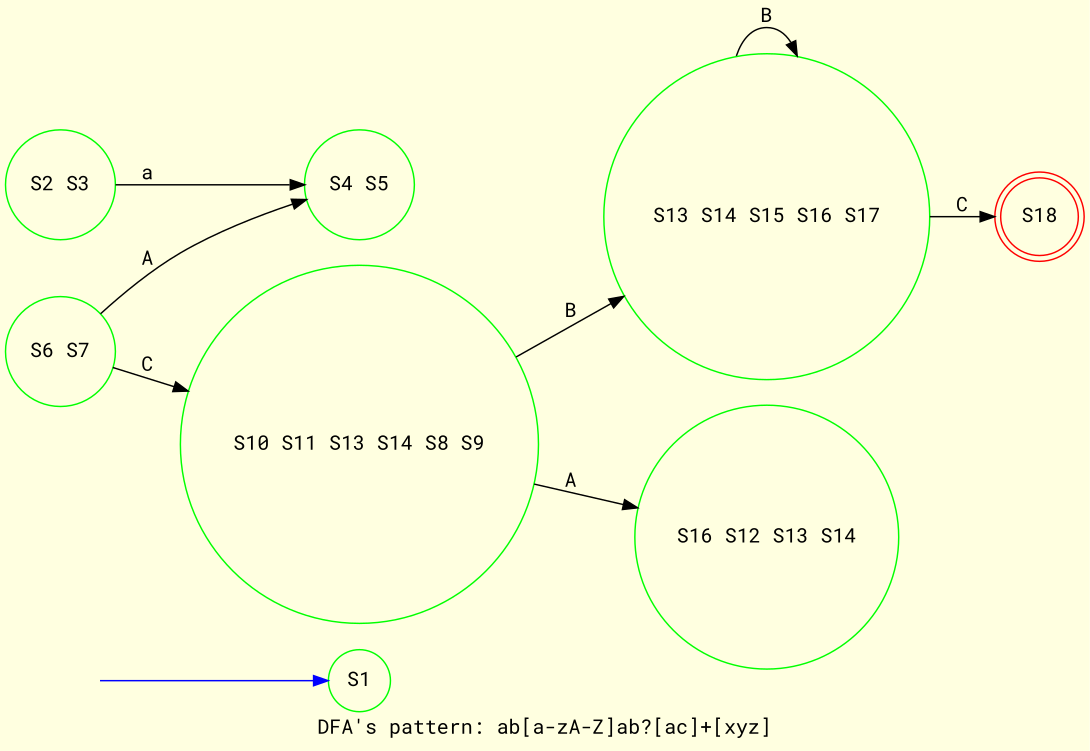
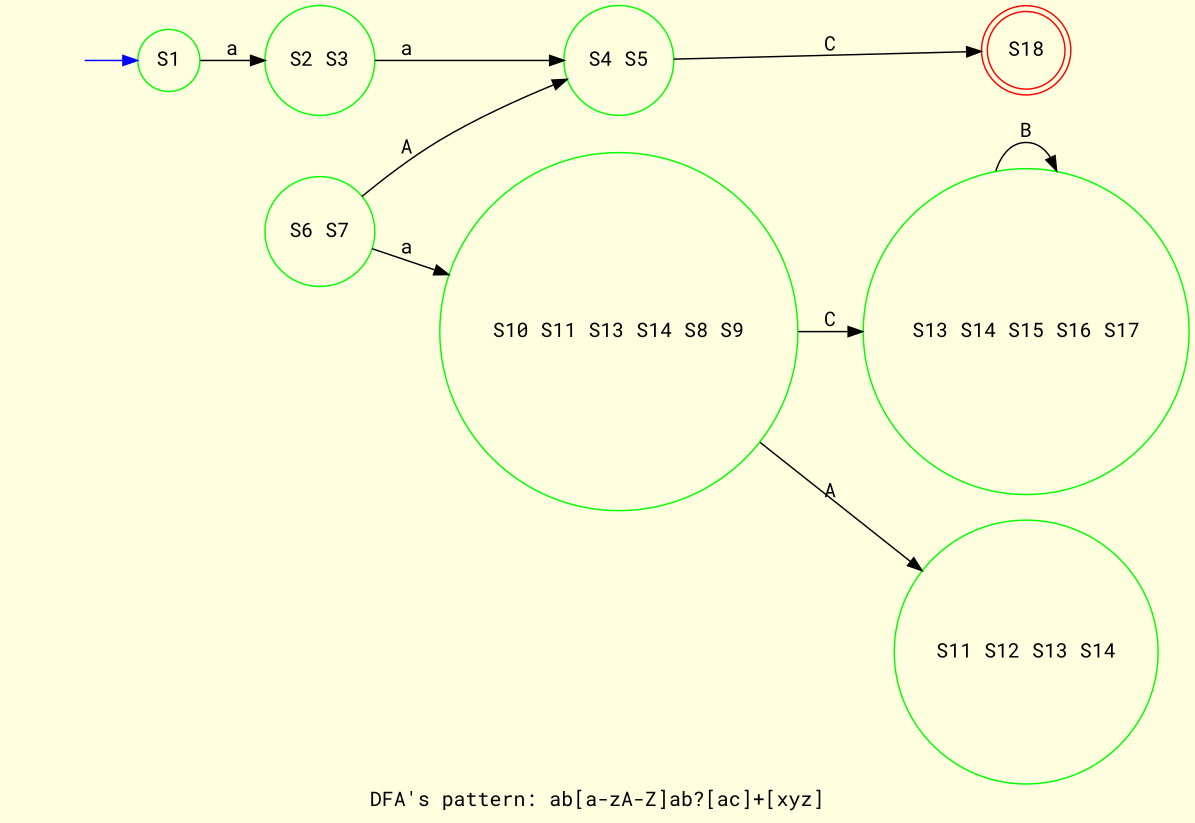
edge "S1" -> "S2 S3": added, label "a"
edge "S13 S14 S15 S16 S17" -> "S18": now "S4 S5" -> "S18"
edge "S10 S11 S13 S14 S8 S9" -> "S13 S14 S15 S16 S17": label "B" -> "C"
edge "S6 S7" -> "S10 S11 S13 S14 S8 S9": label "C" -> "a"
node "S16 S12 S13 S14": label "S16 S12 S13 S14" -> "S11 S12 S13 S14"
